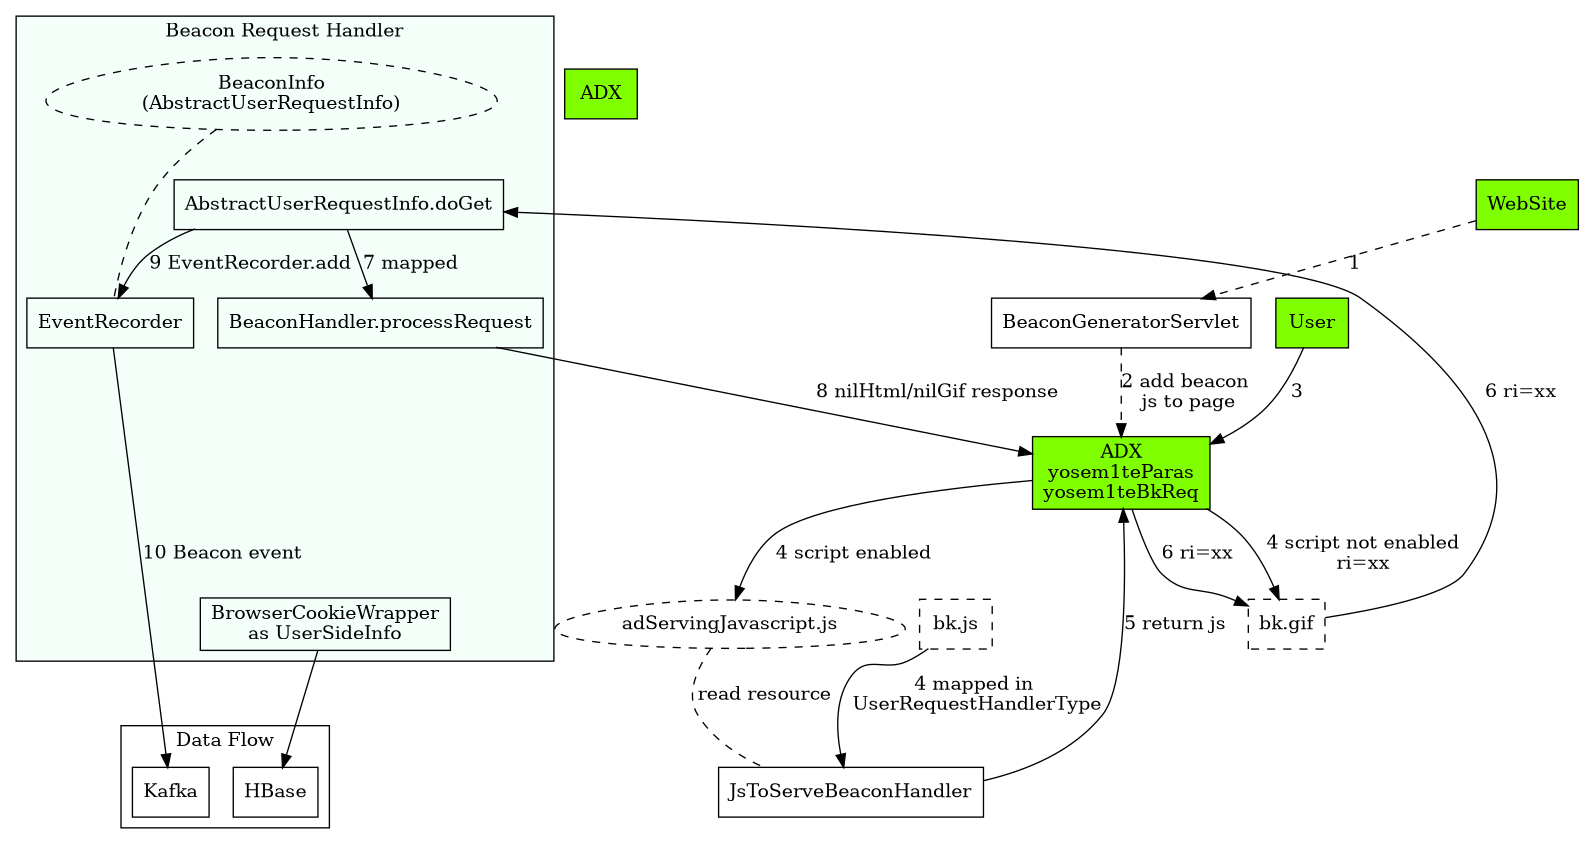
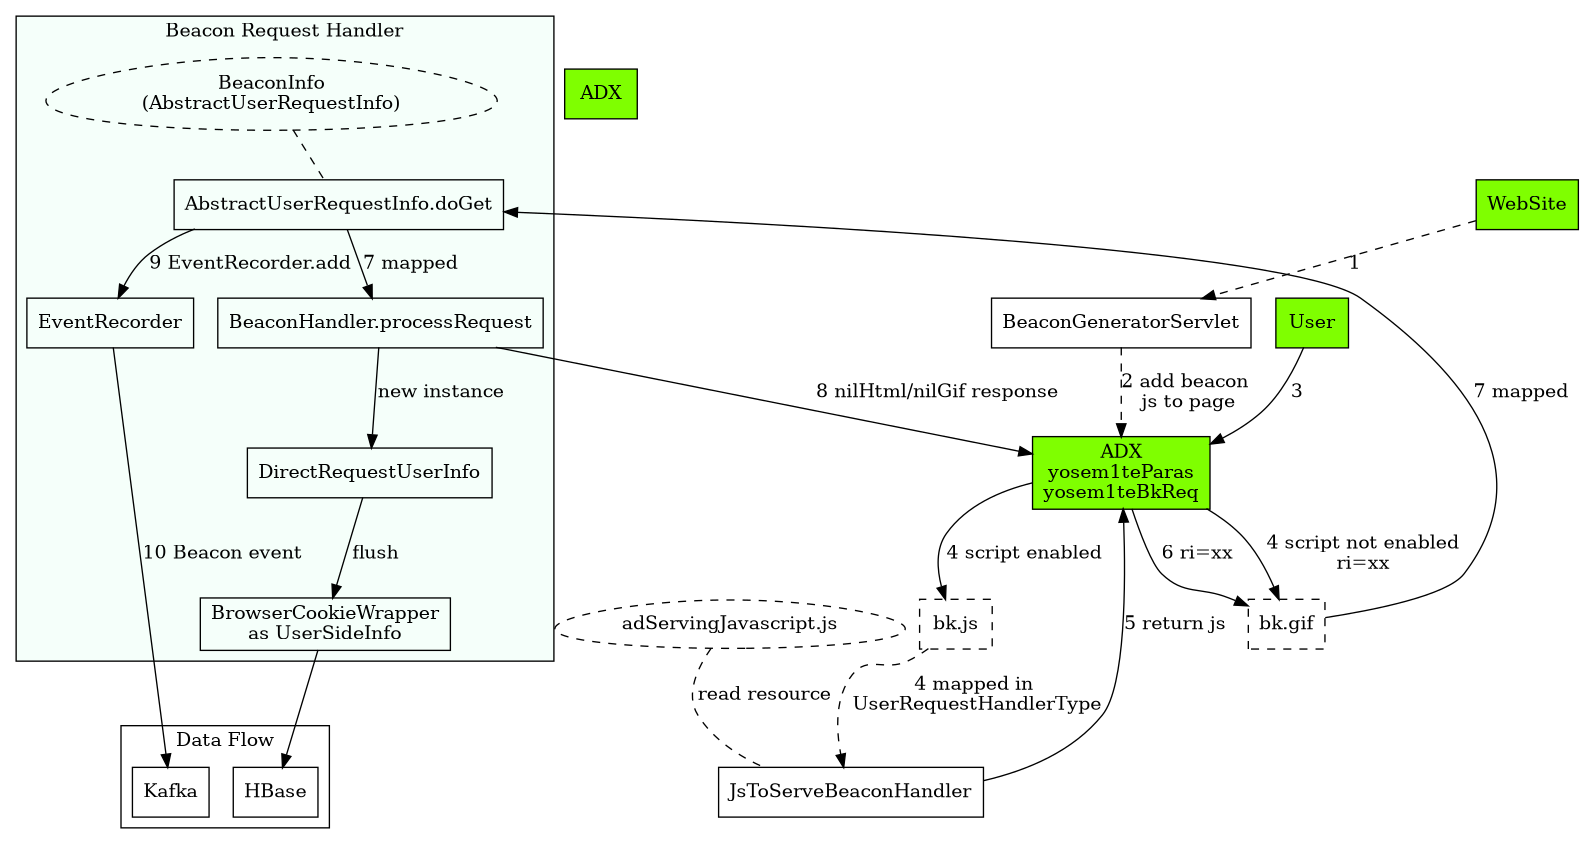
edge "BeaconInfo (AbstractUserRequestInfo)" -- "EventRecorder": now "BeaconInfo (AbstractUserRequestInfo)" -- "AbstractUserRequestInfo.doGet"
edge "bk.gif" -> "AbstractUserRequestInfo.doGet": label "6 ri=xx" -> "7 mapped"
node "DirectRequestUserInfo": added
edge "ADX yosem1teParas yosem1teBkReq" -> "adServingJavascript.js": now "ADX yosem1teParas yosem1teBkReq" -> "bk.js"
edge "bk.js" -> "JsToServeBeaconHandler": style solid -> dashed
